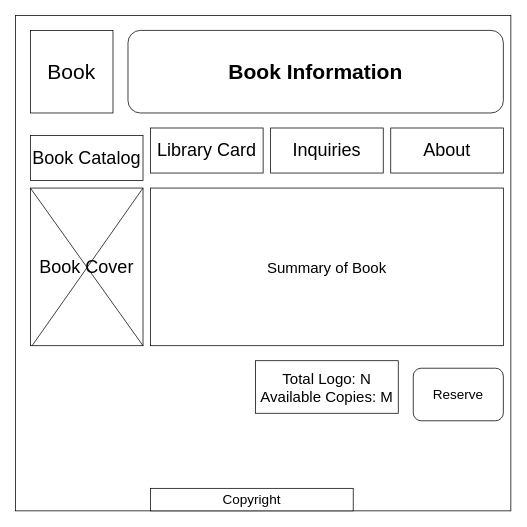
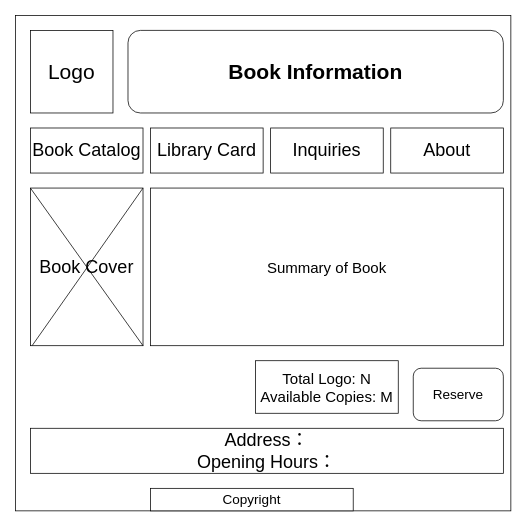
node "Book": label "Book" -> "Logo"
node "Book Catalog": moved (87, 158) -> (87, 150)
node "Address： Opening Hours：": added
